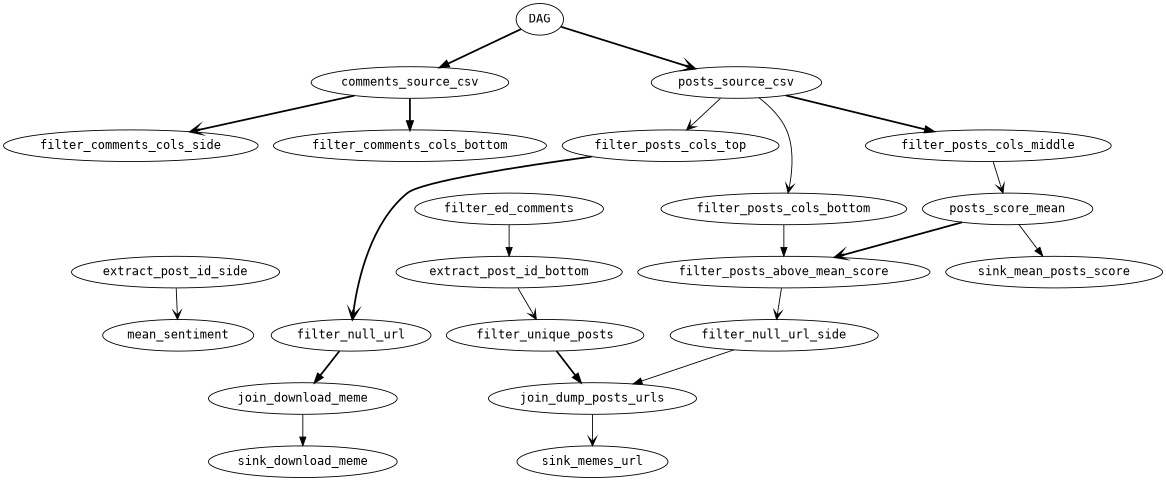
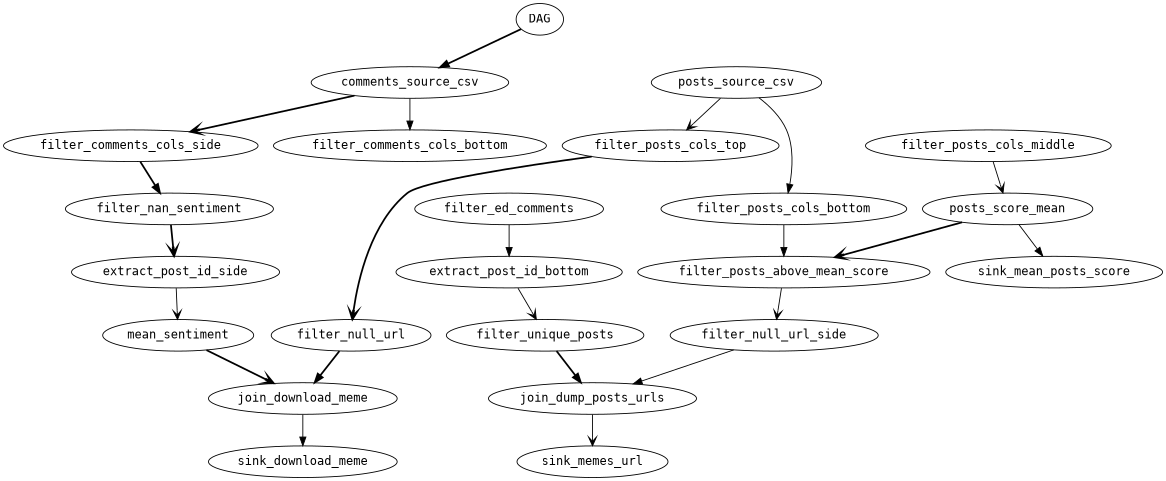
edge "DAG" -> "posts_source_csv": removed
edge "comments_source_csv" -> "filter_comments_cols_bottom": style bold -> solid
edge "posts_source_csv" -> "filter_posts_cols_middle": removed
edge "posts_source_csv" -> "filter_posts_cols_bottom": arrowhead vee -> normal
node "filter_nan_sentiment": added
edge "mean_sentiment" -> "join_download_meme": added
